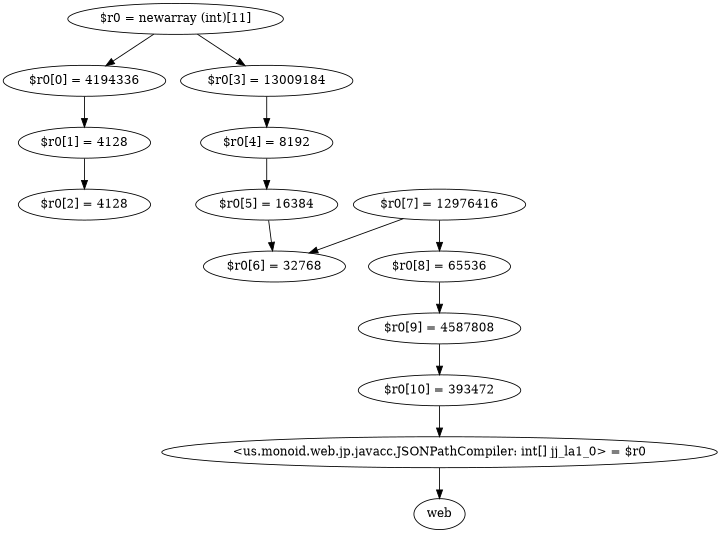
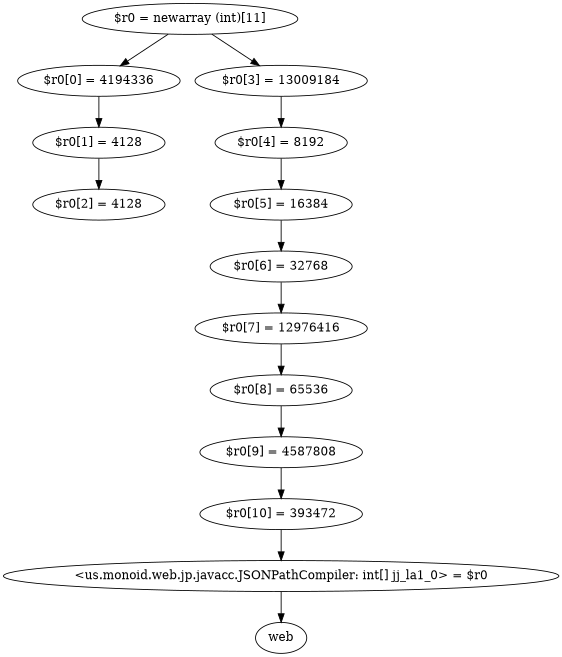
edge "$r0[7] = 12976416" -> "$r0[6] = 32768": reversed
